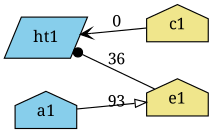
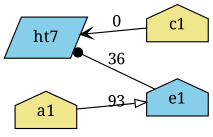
node "ht1": label "ht1" -> "ht7"
node "e1": fillcolor khaki -> skyblue
node "a1": fillcolor skyblue -> khaki
